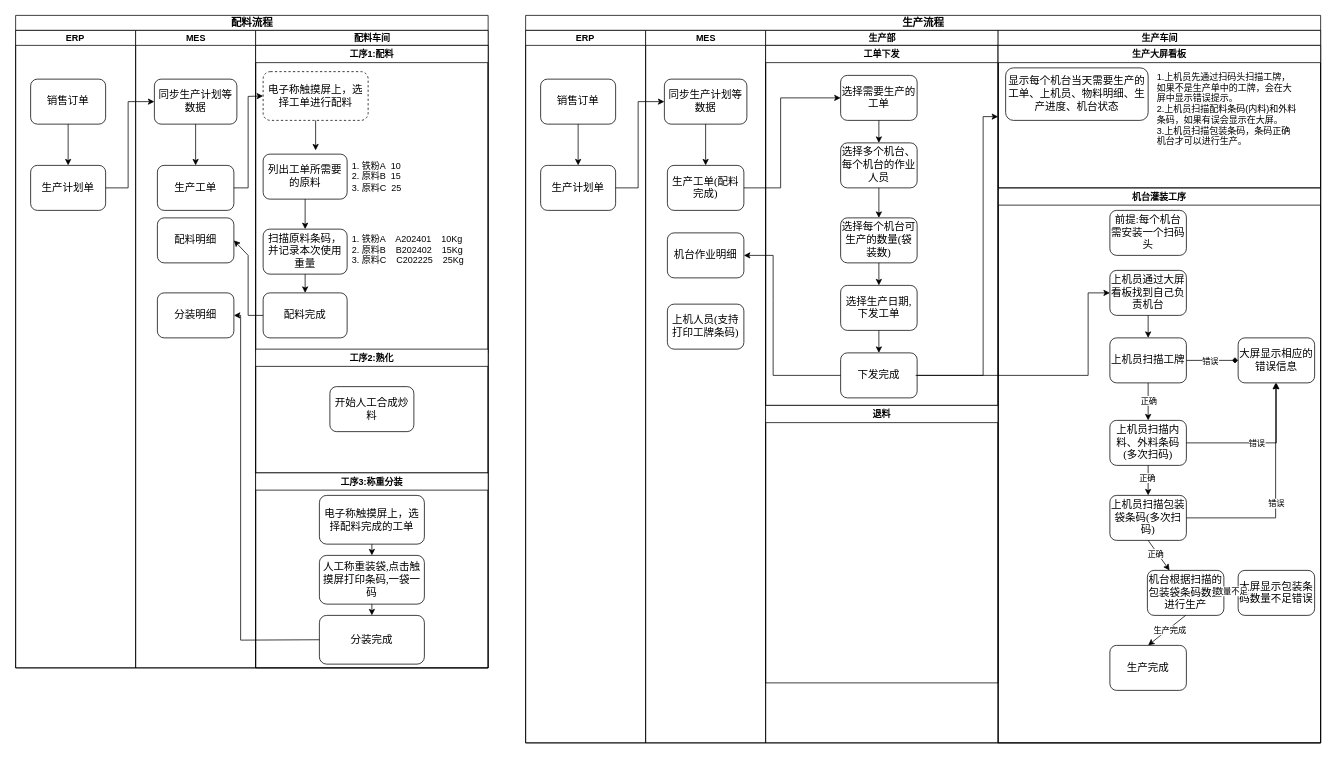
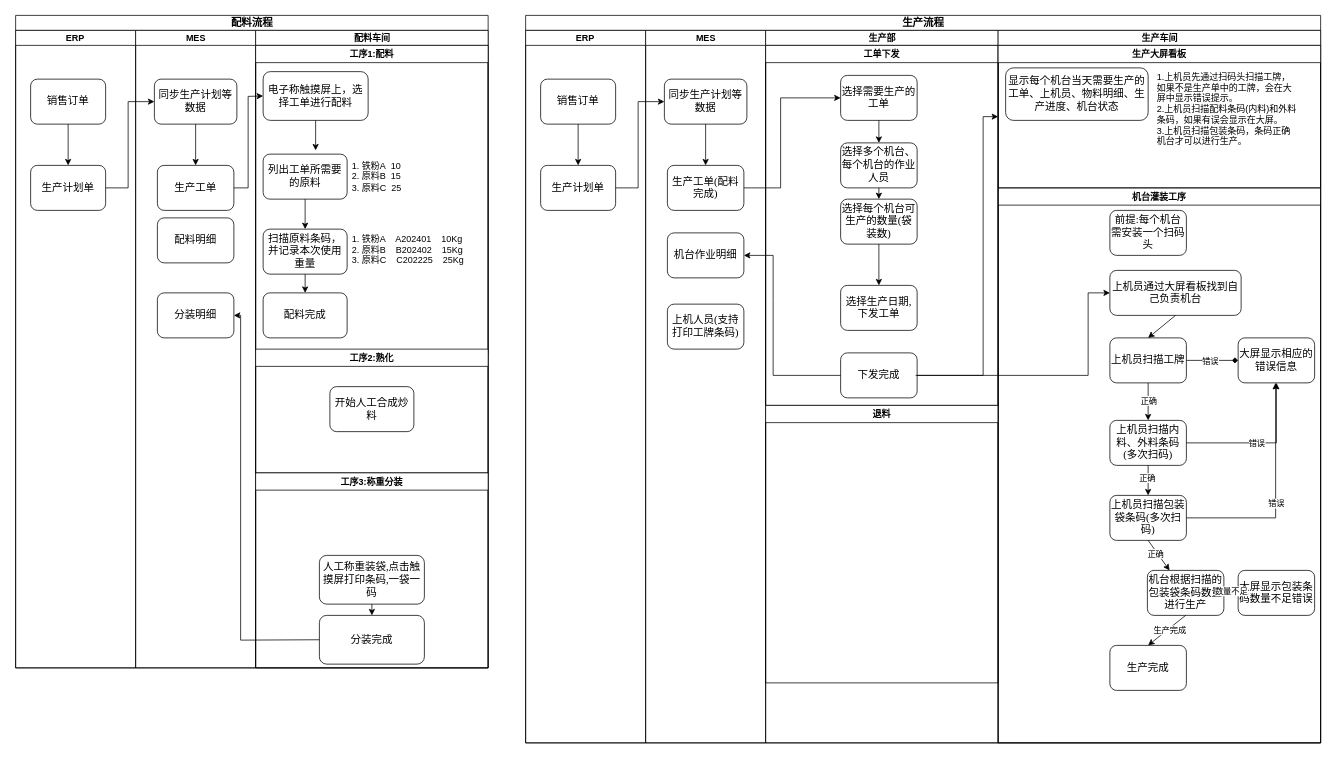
node "电子称触摸屏上，选择工单进行配料": style dashed -> solid
node "选择每个机台可生产的数量(袋装数)": moved (879, 240) -> (879, 222)
node "上机员通过大屏看板找到自己负责机台": size 77x45 -> 131x45
edge "配料完成" -> "配料明细": removed
edge "选择生产日期,下发工单" -> "下发完成": removed
node "电子称触摸屏上，选择配料完成的工单": removed
edge "电子称触摸屏上，选择配料完成的工单" -> "人工称重装袋,点击触摸屏打印条码,一袋一码": removed
